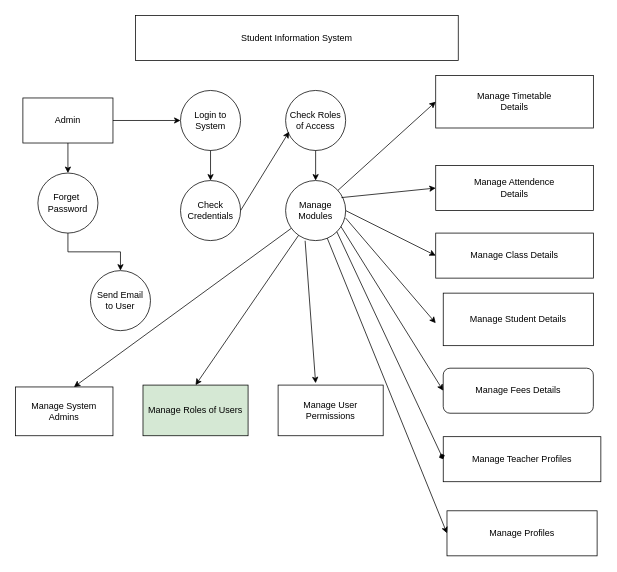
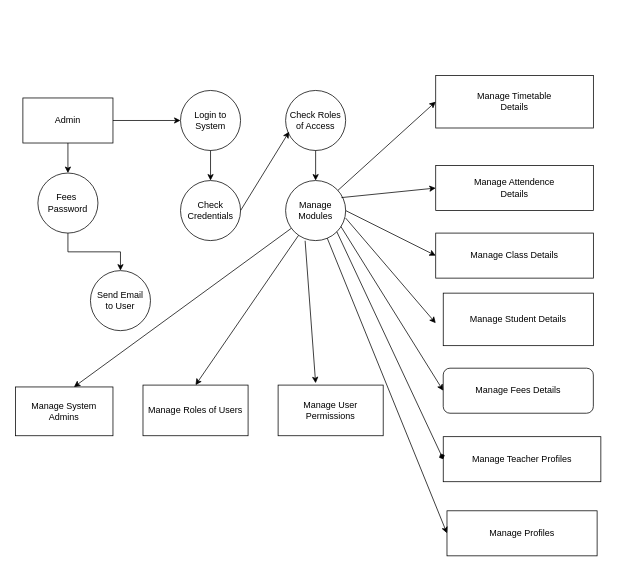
node "Student Information System": removed
node "Forget Password": label "Forget Password" -> "Fees Password"
node "Manage Roles of Users": fillcolor #d5e8d4 -> #ffffff
